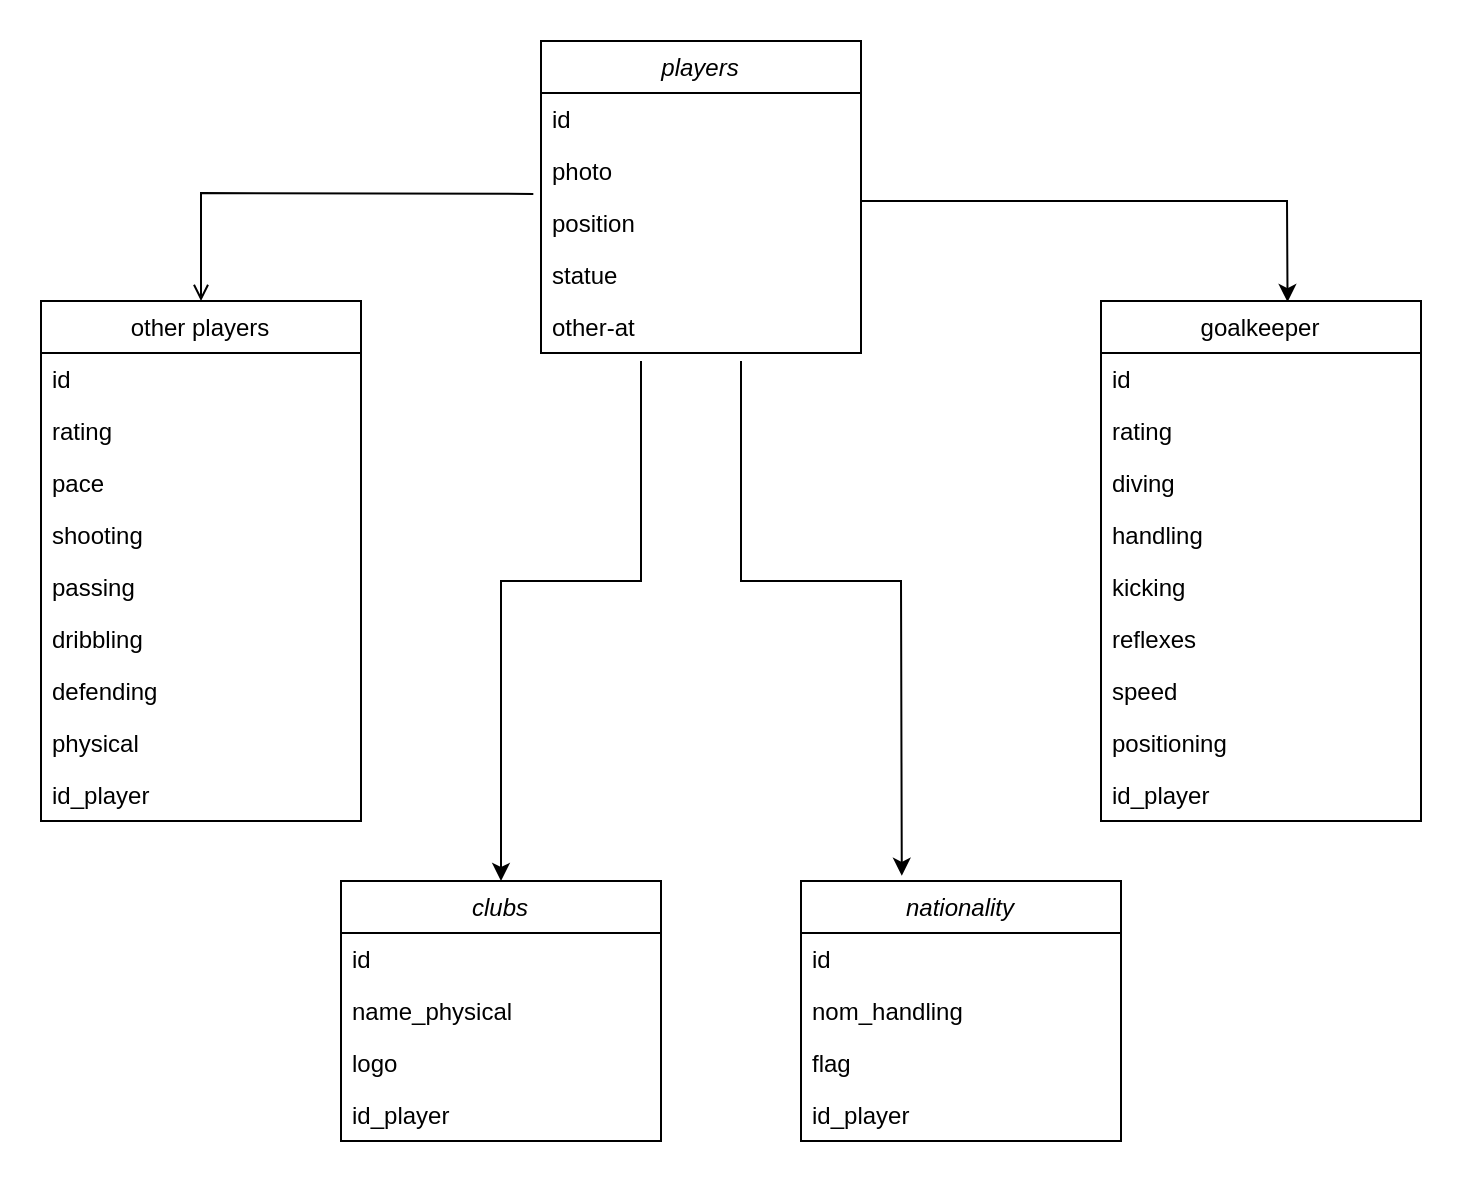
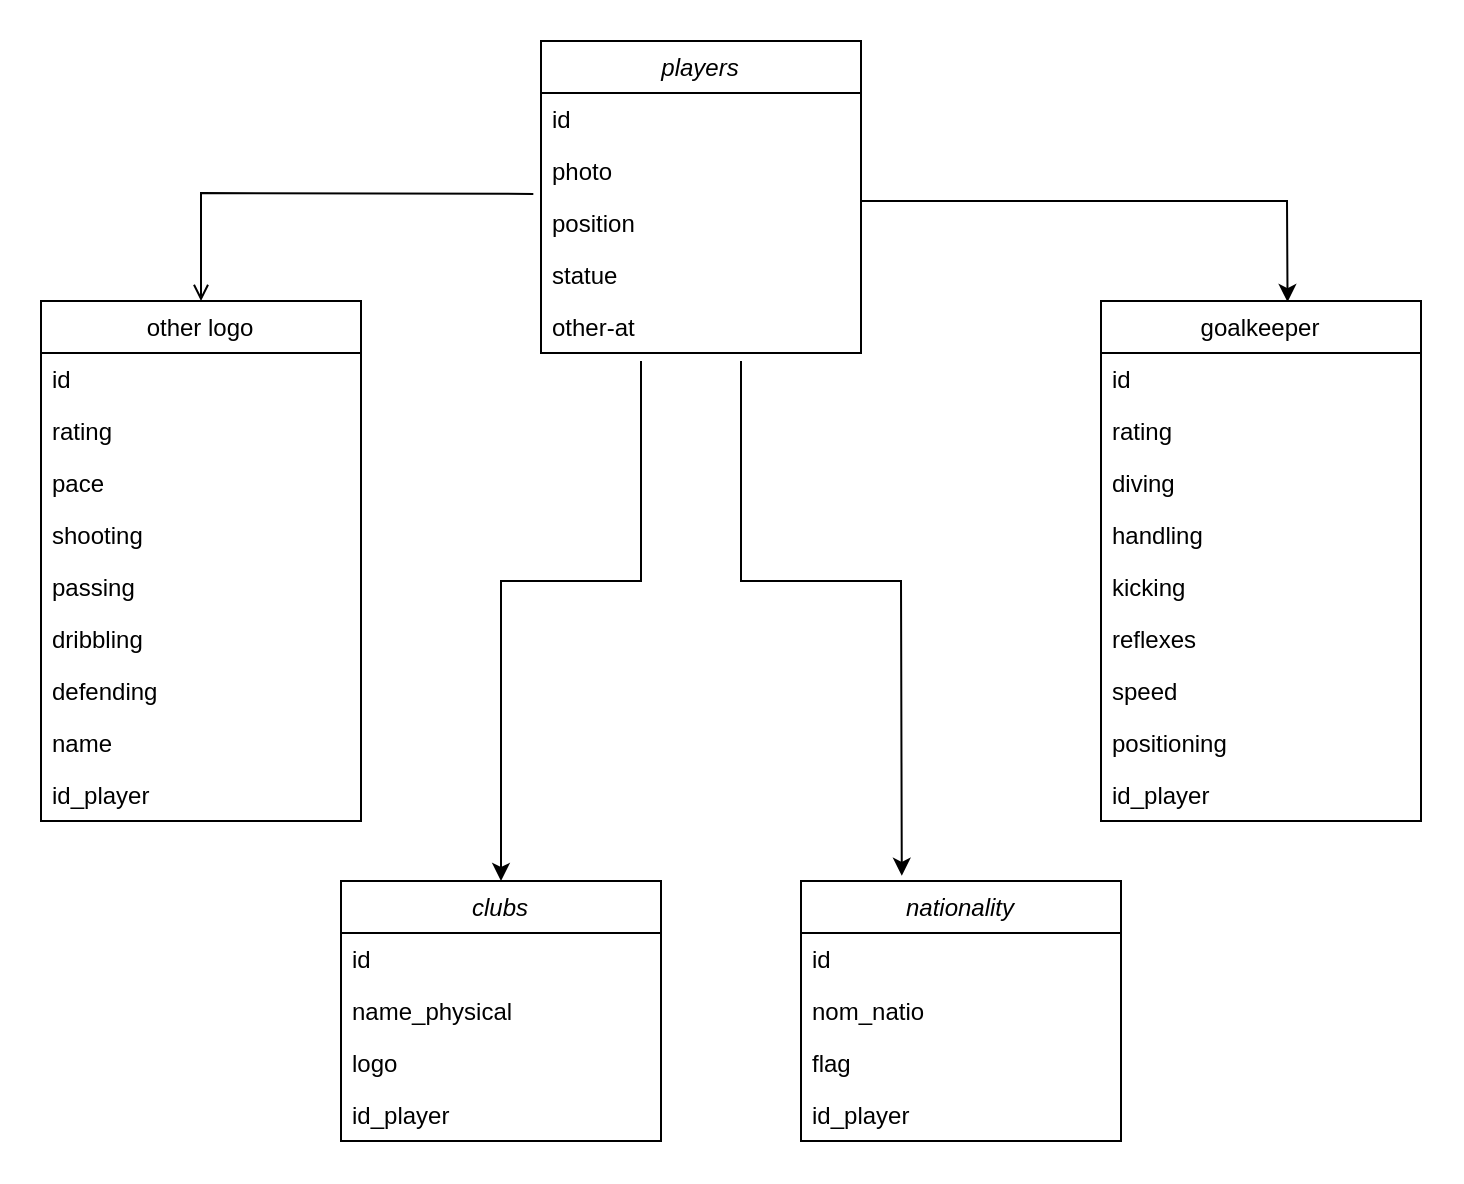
node "other players": label "other players" -> "other logo"
node "physical": label "physical" -> "name"
node "nom_handling": label "nom_handling" -> "nom_natio"
